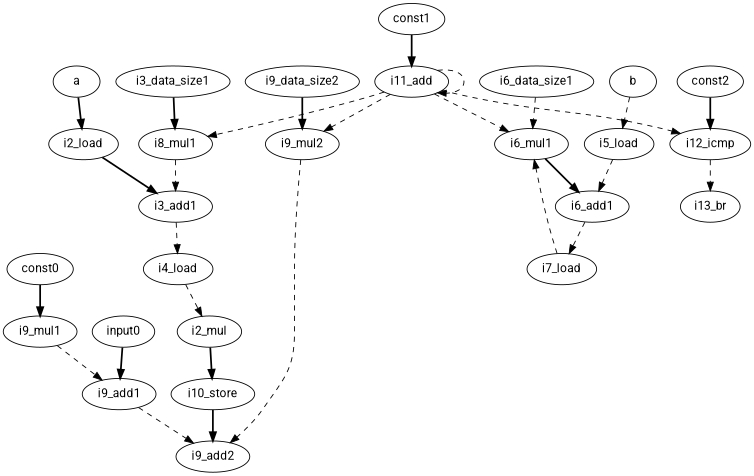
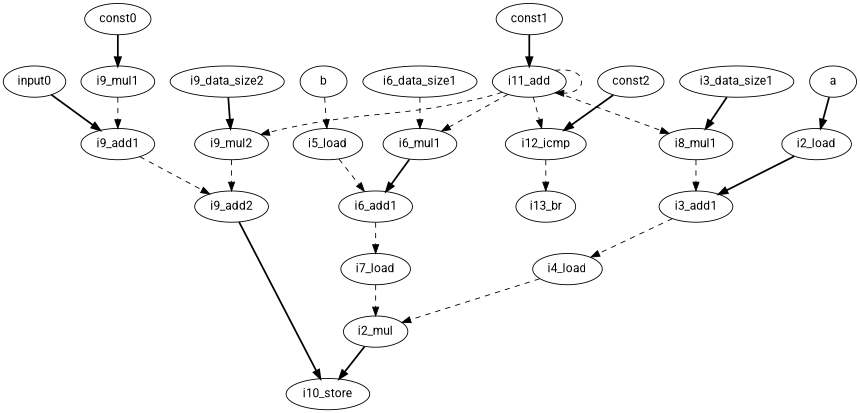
edge "i7_load" -> "i6_mul1": now "i7_load" -> "i2_mul"
edge "i10_store" -> "i9_add2": reversed
